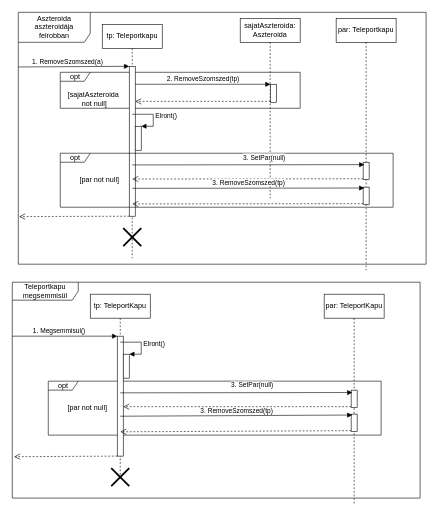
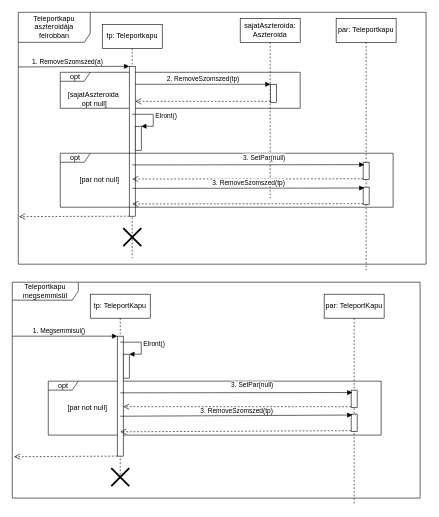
node "Aszteroida aszteroidája felrobban": label "Aszteroida aszteroidája felrobban" -> "Teleportkapu aszteroidája felrobban"
node "[sajatAszteroida not null]": label "[sajatAszteroida not null]" -> "[sajatAszteroida opt null]"
